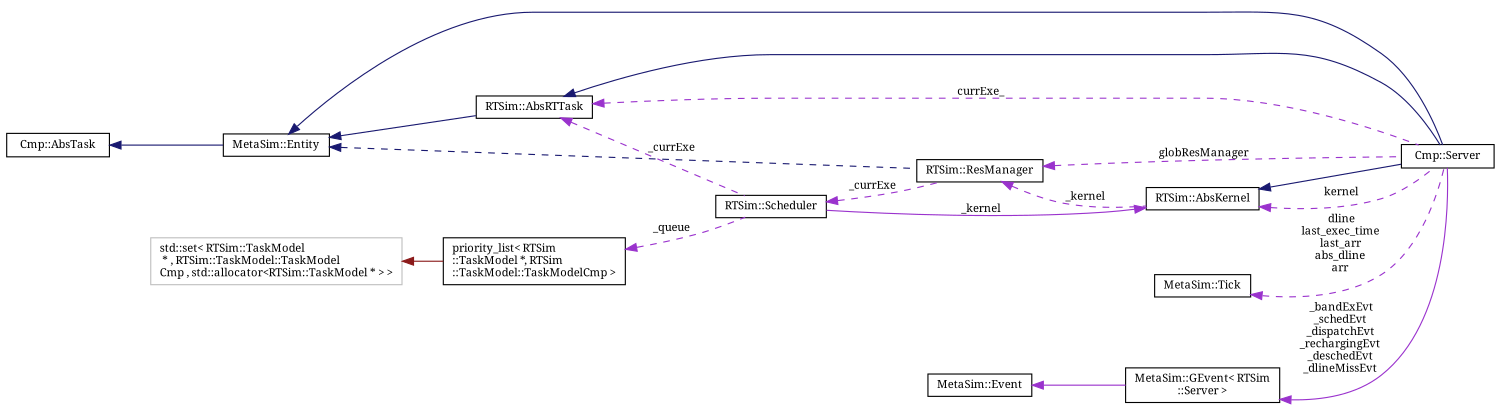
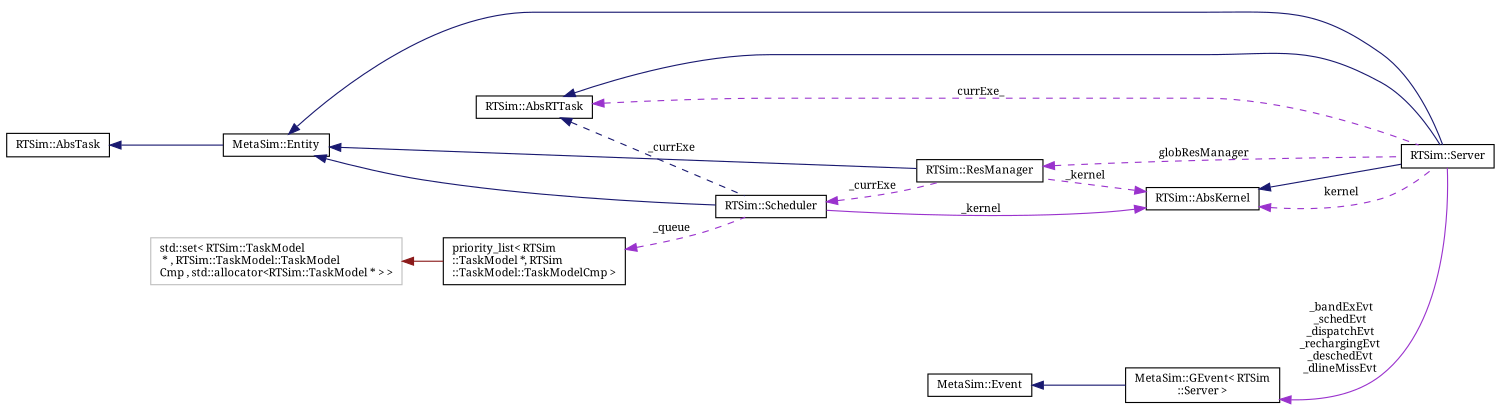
edge "RTSim::AbsRTTask" -> "MetaSim::Entity": now "RTSim::Scheduler" -> "MetaSim::Entity"
node "Cmp::AbsTask": label "Cmp::AbsTask" -> "RTSim::AbsTask"
edge "RTSim::Scheduler" -> "RTSim::AbsRTTask": color darkorchid3 -> midnightblue
node "Cmp::Server": label "Cmp::Server" -> "RTSim::Server"
edge "RTSim::ResManager" -> "MetaSim::Entity": style dashed -> solid
edge "RTSim::AbsKernel" -> "RTSim::ResManager": reversed
node "MetaSim::Tick": removed
edge "MetaSim::GEvent< RTSim ::Server >" -> "MetaSim::Event": color darkorchid3 -> midnightblue
